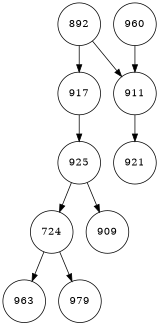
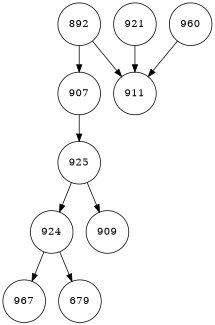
node "917": label "917" -> "907"
edge "911" -> "921": reversed
node "724": label "724" -> "924"
node "963": label "963" -> "967"
node "979": label "979" -> "679"
